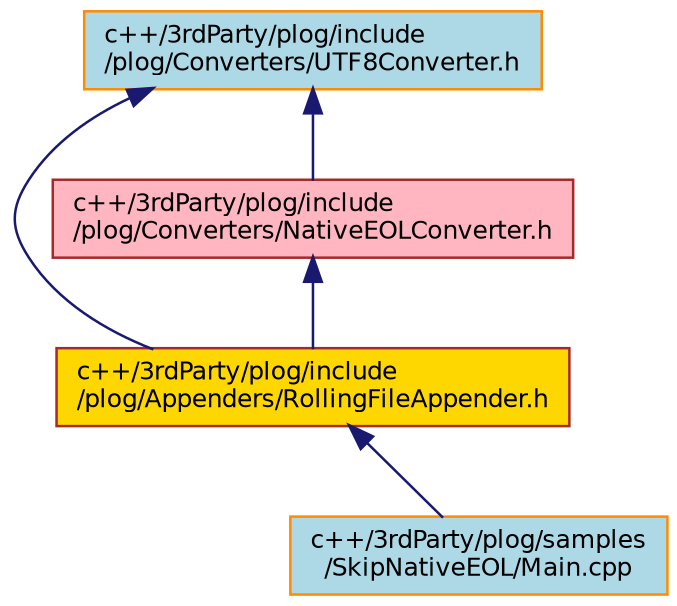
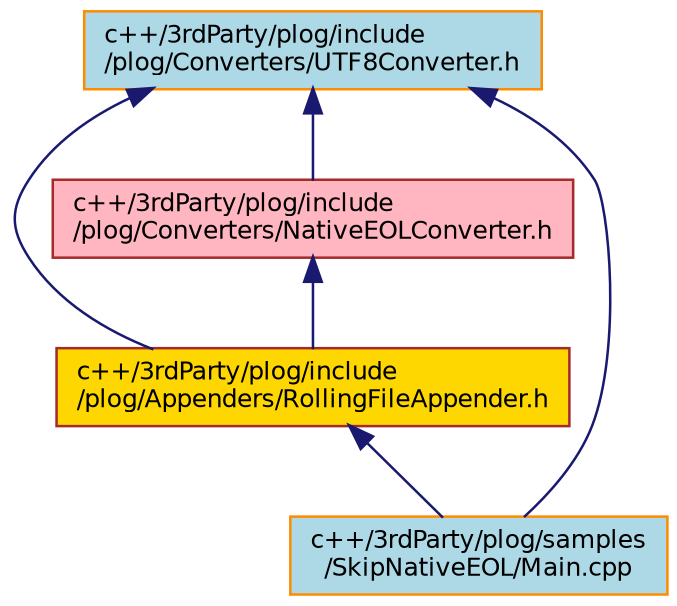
edge "c++/3rdParty/plog/samples /SkipNativeEOL/Main.cpp" -> "c++/3rdParty/plog/include /plog/Converters/UTF8Converter.h": added
